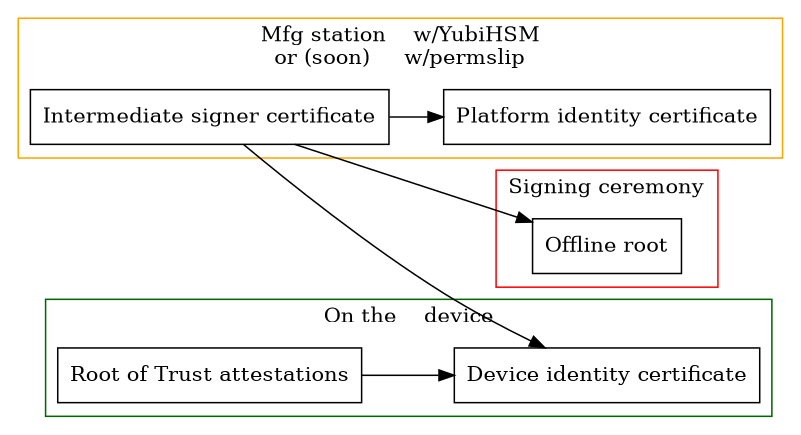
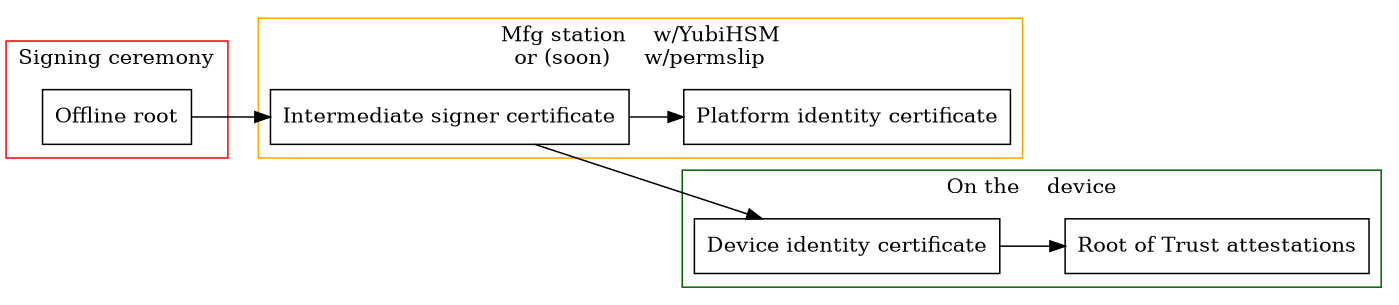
edge "Intermediate signer certificate" -> "Offline root": reversed
edge "Root of Trust attestations" -> "Device identity certificate": reversed
